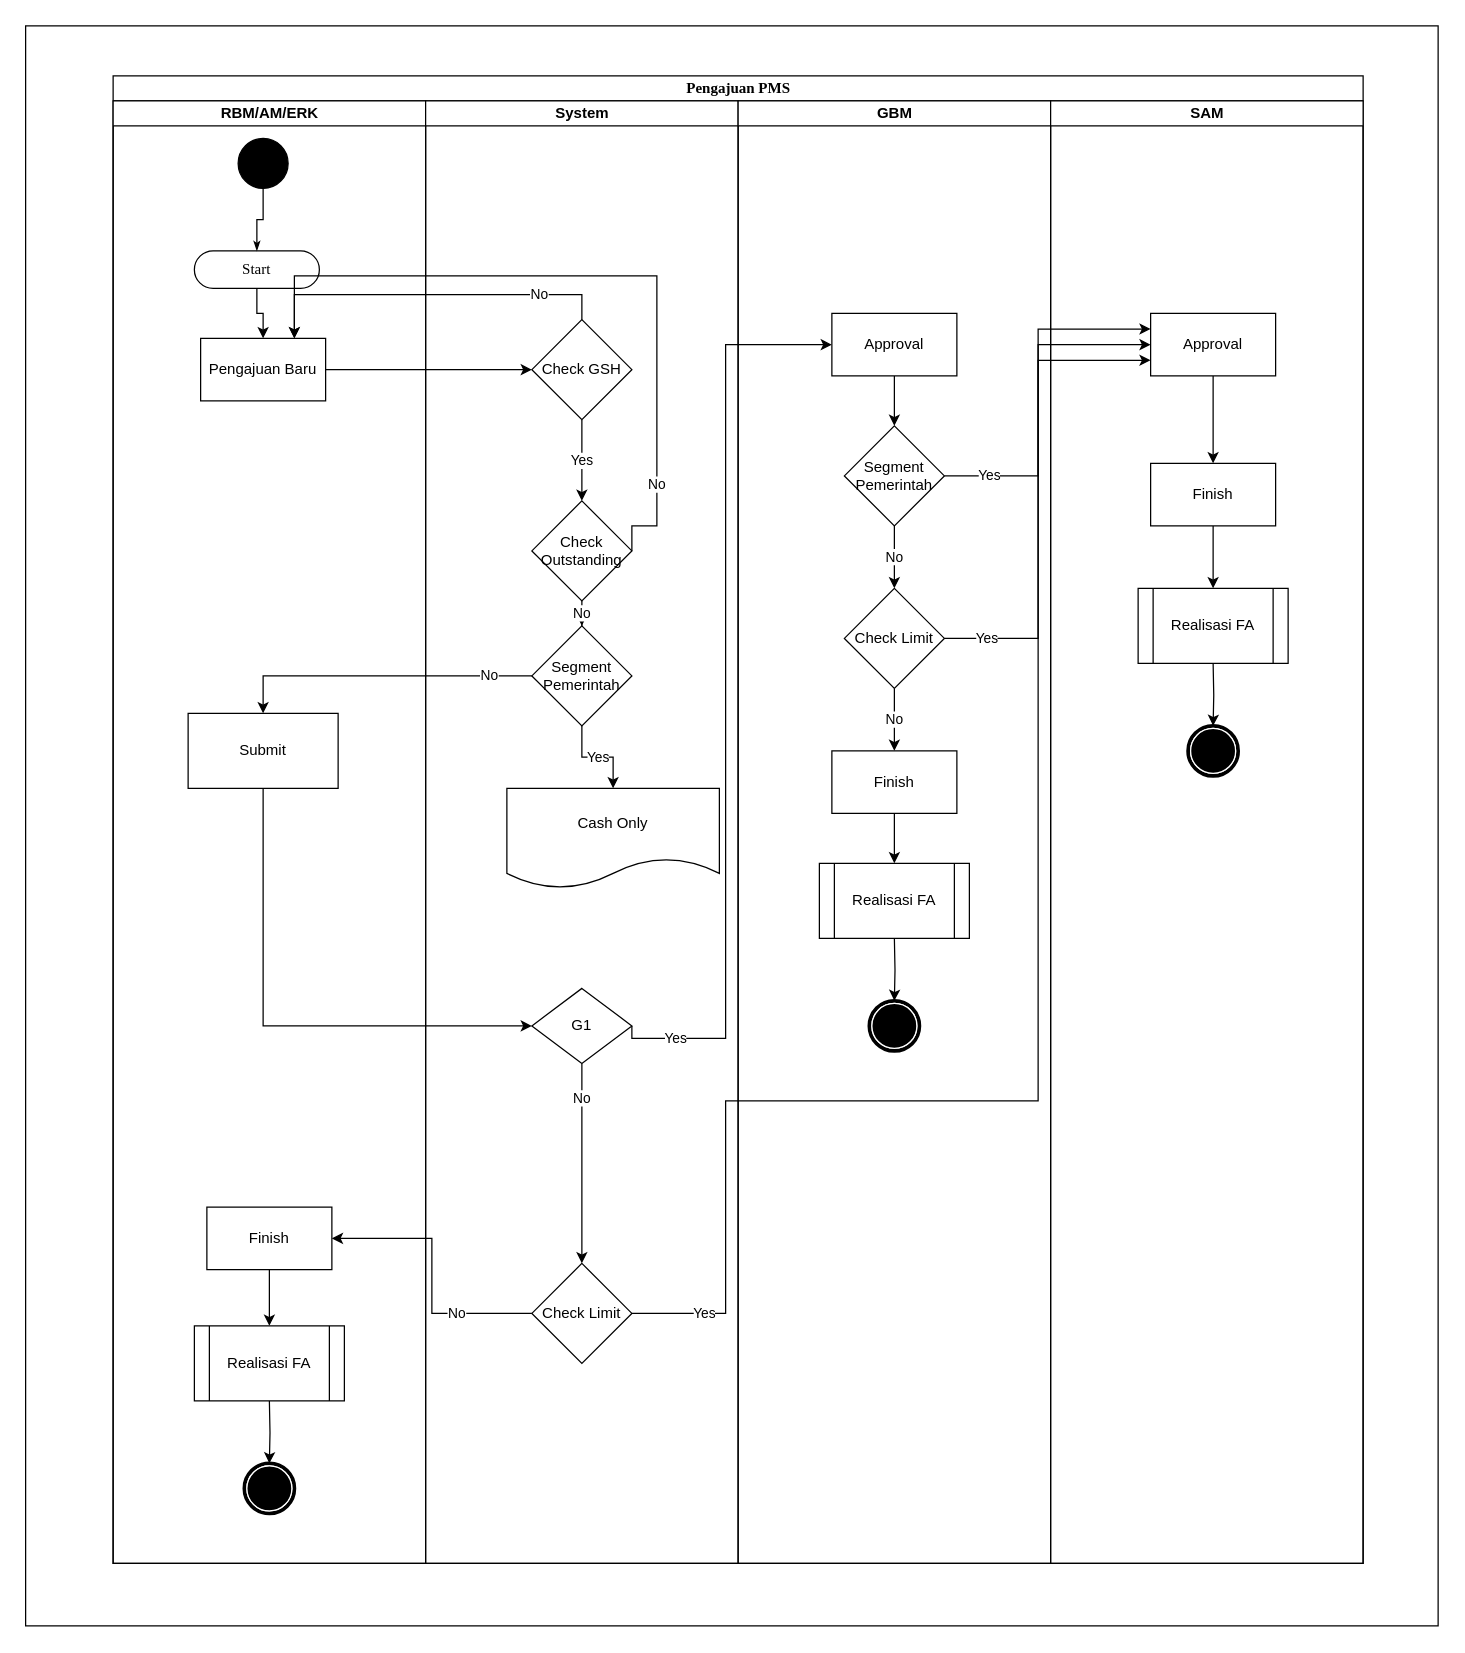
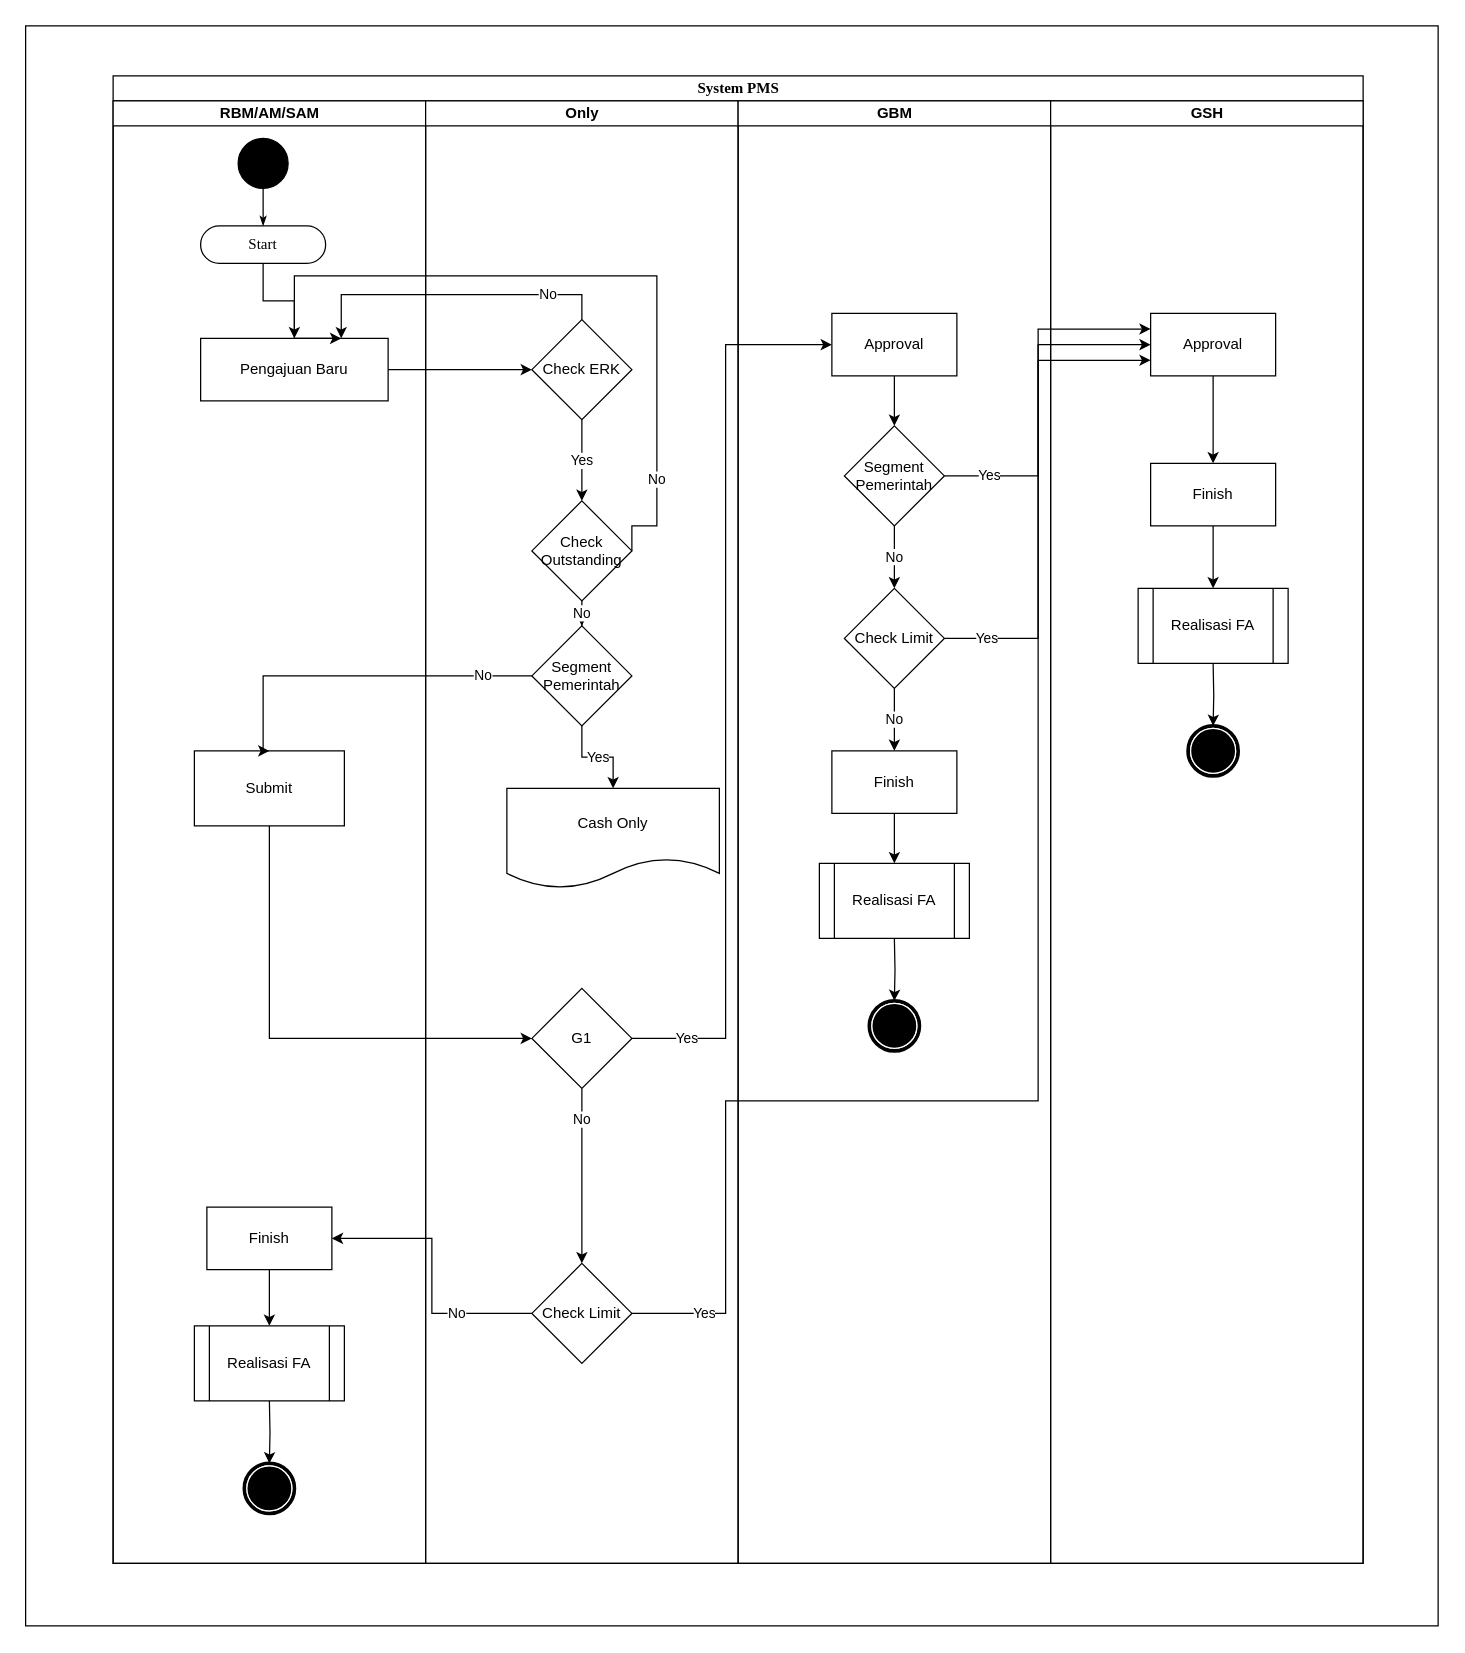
node "Pengajuan PMS": label "Pengajuan PMS" -> "System PMS"
node "RBM/AM/ERK": label "RBM/AM/ERK" -> "RBM/AM/SAM"
node "System": label "System" -> "Only"
node "SAM": label "SAM" -> "GSH"
node "Start": moved (257, 269) -> (263, 244)
node "Pengajuan Baru": size 125x63 -> 188x63
node "Check GSH": label "Check GSH" -> "Check ERK"
node "Submit": moved (263, 751) -> (269, 788)
node "G1": size 100x75 -> 100x100
